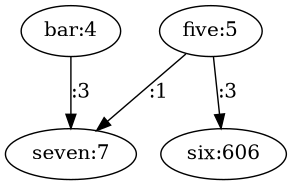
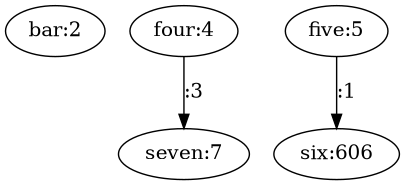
node "bar:2": added
node "bar:4": label "bar:4" -> "four:4"
edge "five:5" -> "seven:7": removed, label ":1"
edge "five:5" -> "six:606": label ":3" -> ":1"
